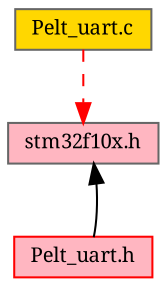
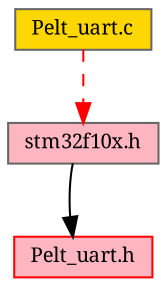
edge "Pelt_uart.h" -> "stm32f10x.h": reversed
